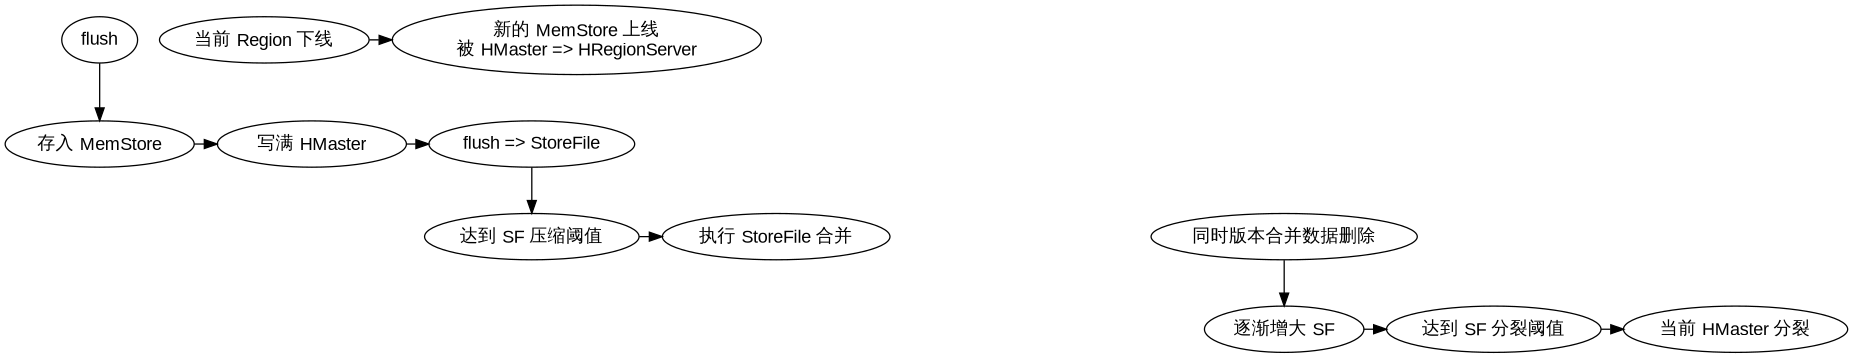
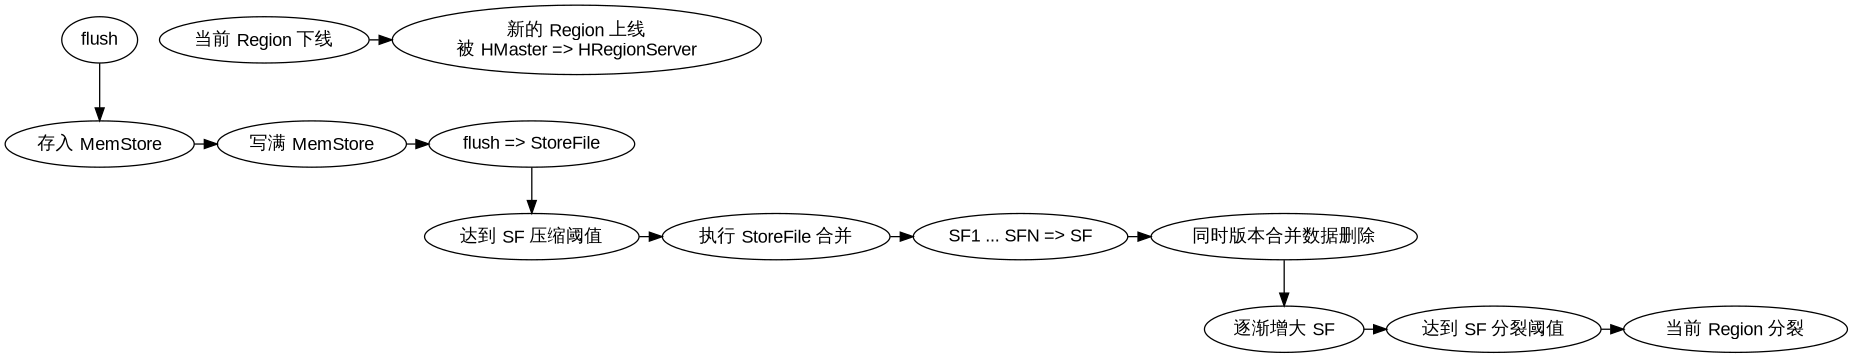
node "新的 MemStore 上线 被 HMaster => HRegionServer": label "新的 MemStore 上线 被 HMaster => HRegionServer" -> "新的 Region 上线 被 HMaster => HRegionServer"
node "写满 HMaster": label "写满 HMaster" -> "写满 MemStore"
node "SF1 ... SFN => SF": added
node "当前 HMaster 分裂": label "当前 HMaster 分裂" -> "当前 Region 分裂"
